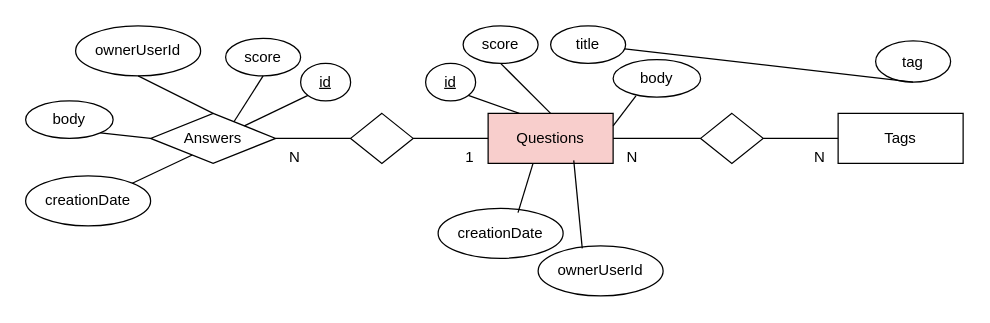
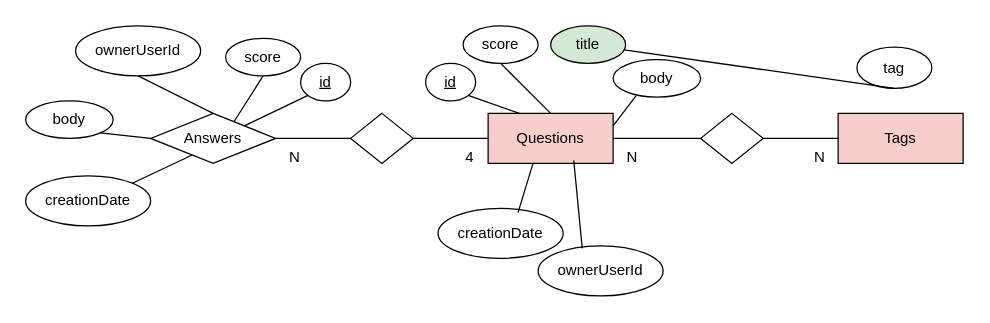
node "title": fillcolor #ffffff -> #d5e8d4
node "tag": moved (913, 61) -> (894, 68)
node "Tags": fillcolor #ffffff -> #f8cecc
node "1": label "1" -> "4"
